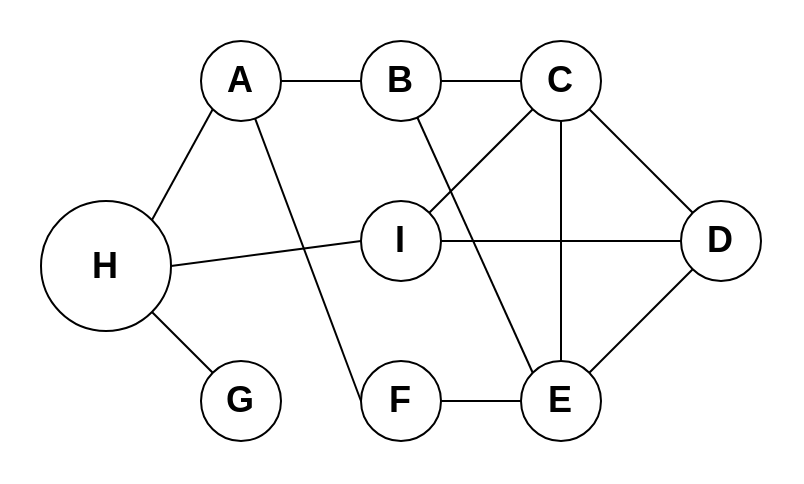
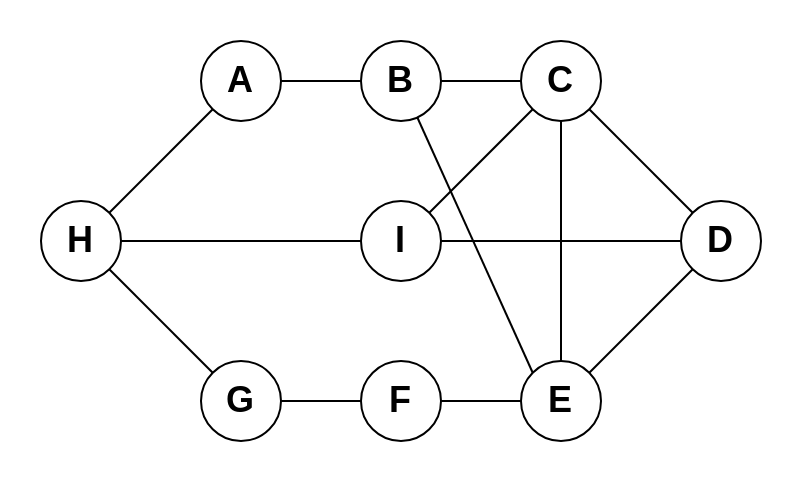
node "H": size 130x130 -> 80x80
edge "A" -- "F": now "G" -- "F"
